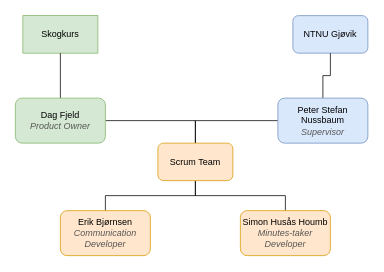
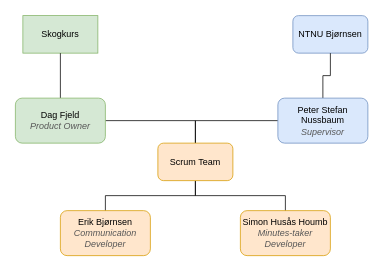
node "NTNU Gjøvik": label "NTNU Gjøvik" -> "NTNU Bjørnsen"
